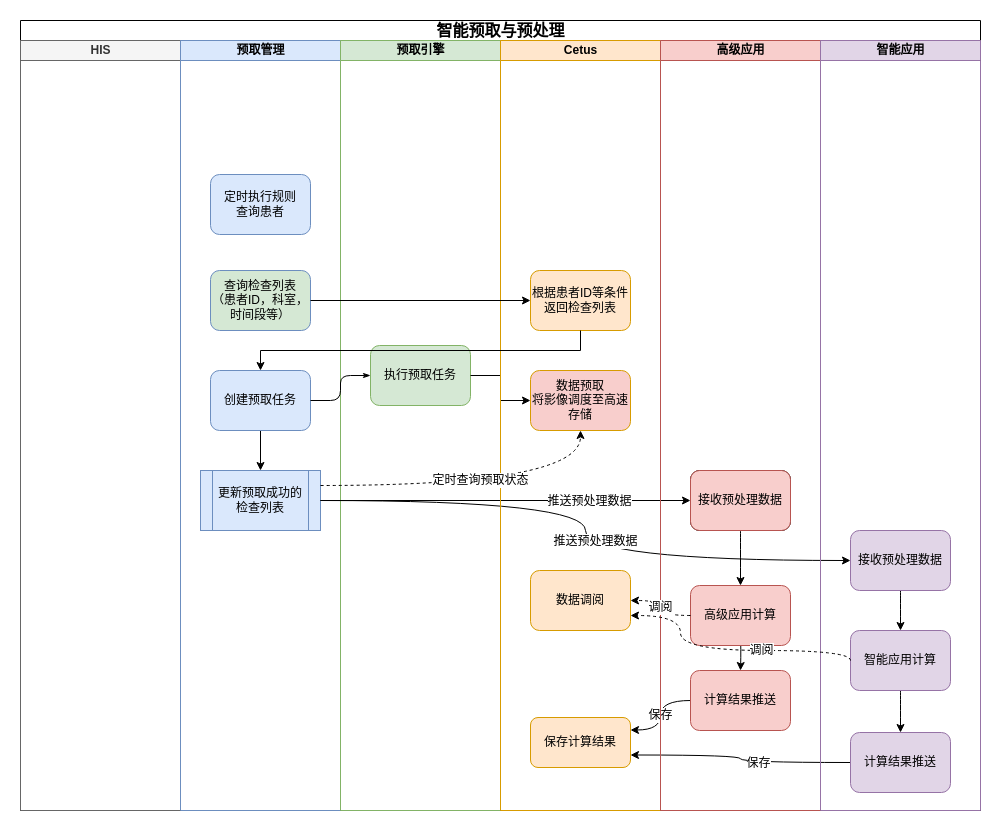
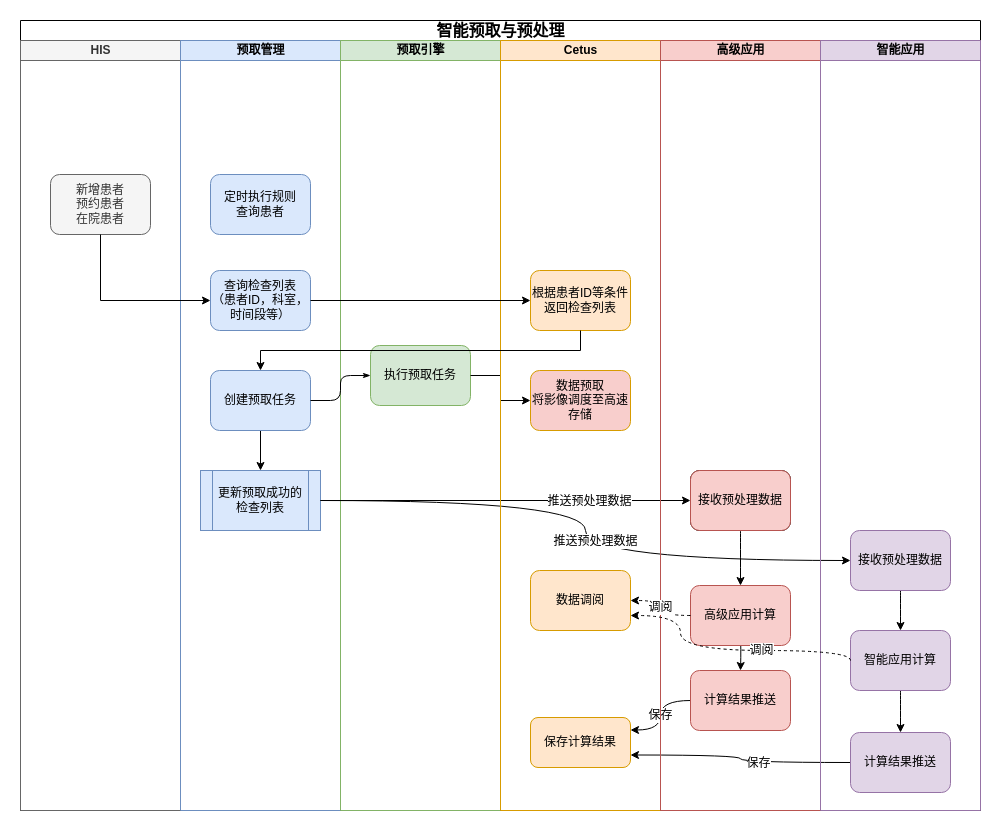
node "新增患者 预约患者 在院患者": added
edge "新增患者 预约患者 在院患者" -> "查询检查列表 （患者ID，科室，时间段等）": added
node "查询检查列表 （患者ID，科室，时间段等）": fillcolor #d5e8d4 -> #dae8fc
edge "更新预取成功的检查列表" -> "数据预取将影像调度至高速存储": removed, label "定时查询预取状态"
